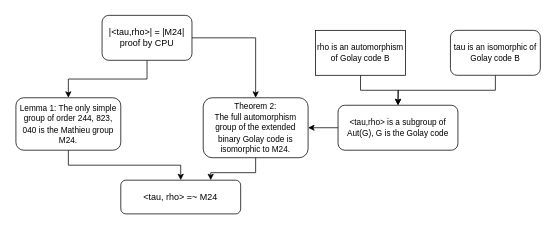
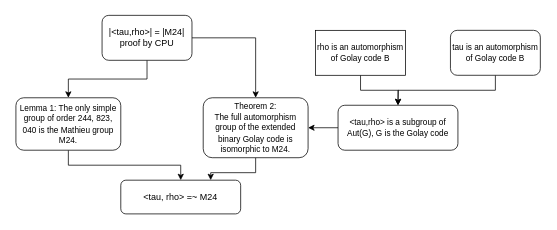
node "tau is an isomorphic of Golay code B": label "tau is an isomorphic of Golay code B" -> "tau is an automorphism of Golay code B"
